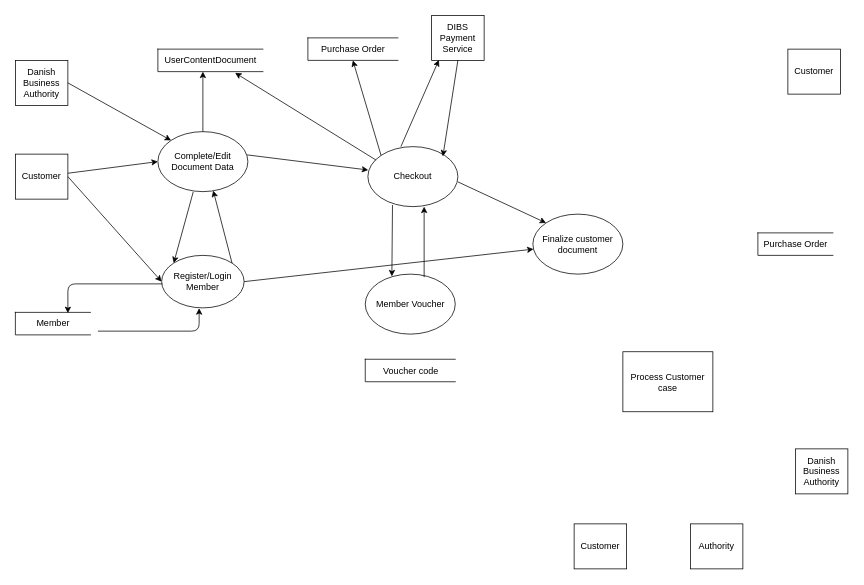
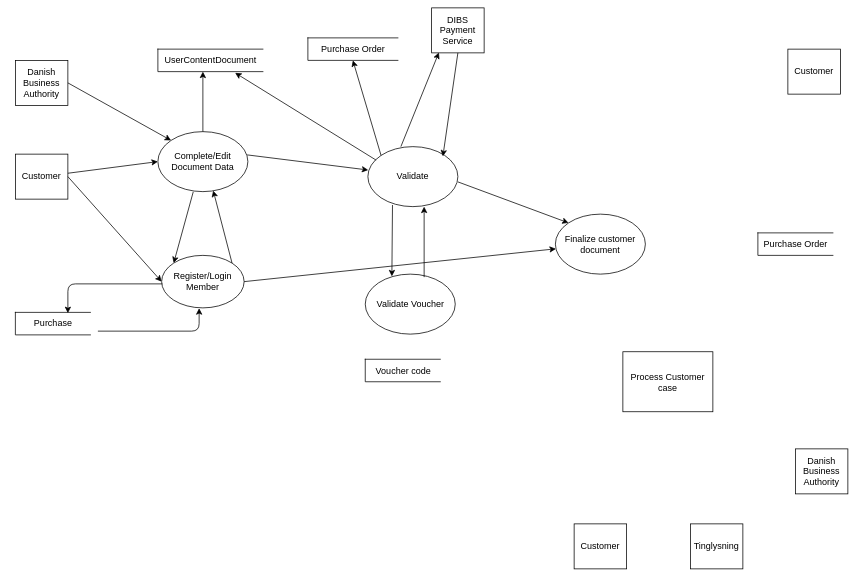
node "DIBS Payment Service": moved (458, 38) -> (458, 30)
node "Checkout": label "Checkout" -> "Validate"
node "Finalize customer document": moved (578, 244) -> (600, 244)
node "Member Voucher": label "Member Voucher" -> "Validate Voucher"
node "Member": label "Member" -> "Purchase"
node "Voucher code": size 90x23 -> 75x23
node "Authority": label "Authority" -> "Tinglysning"
